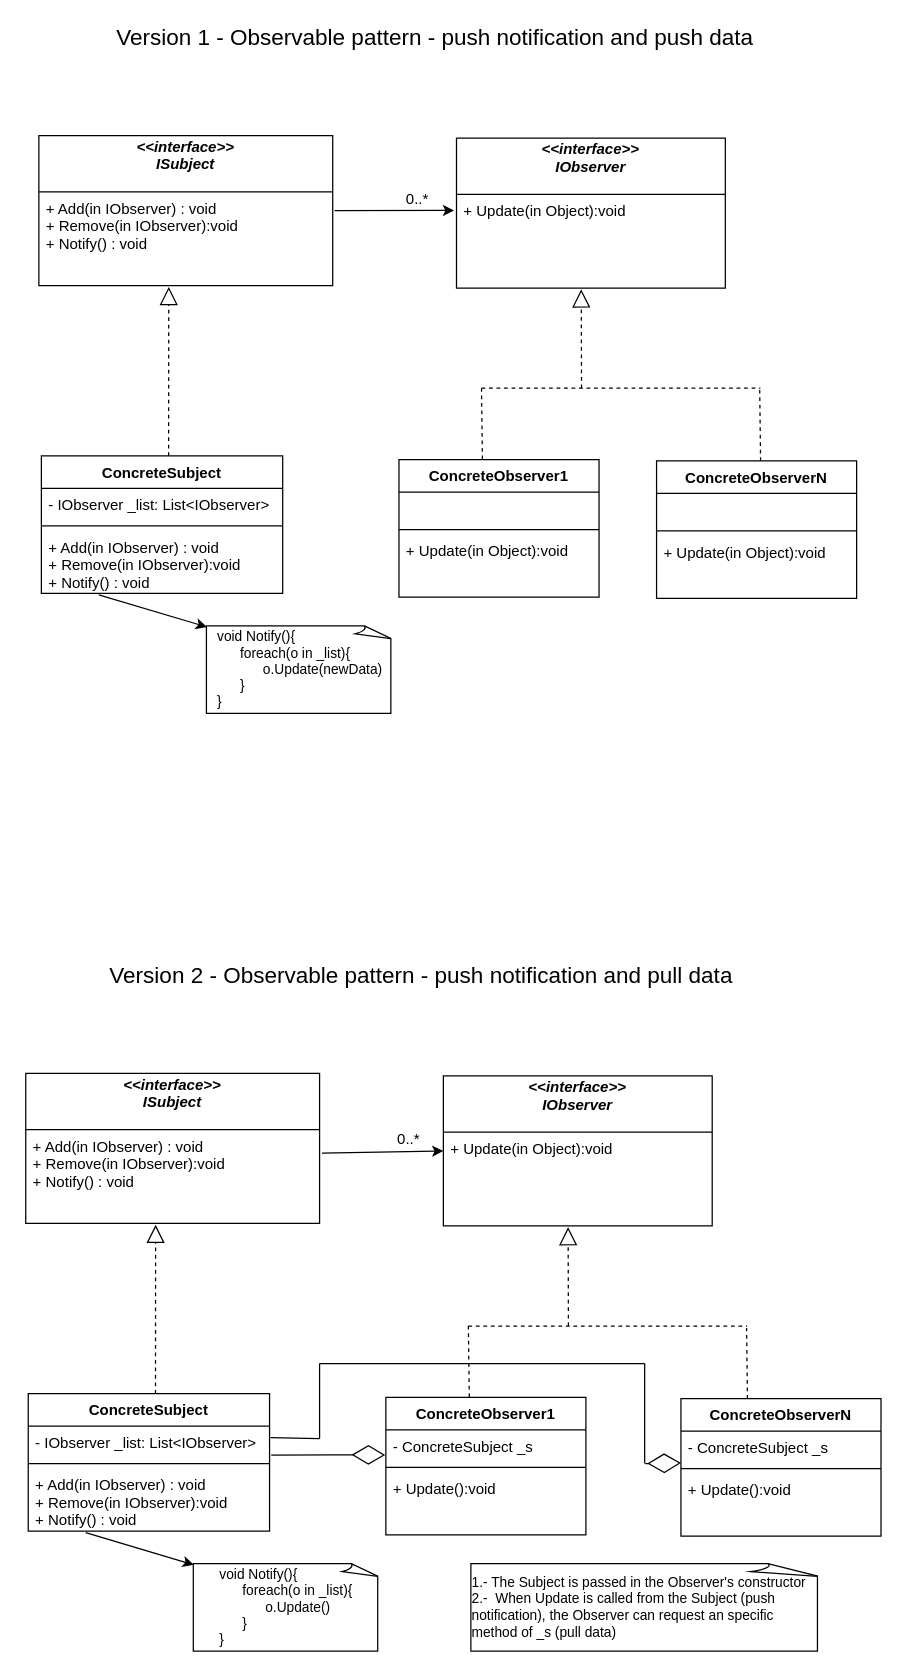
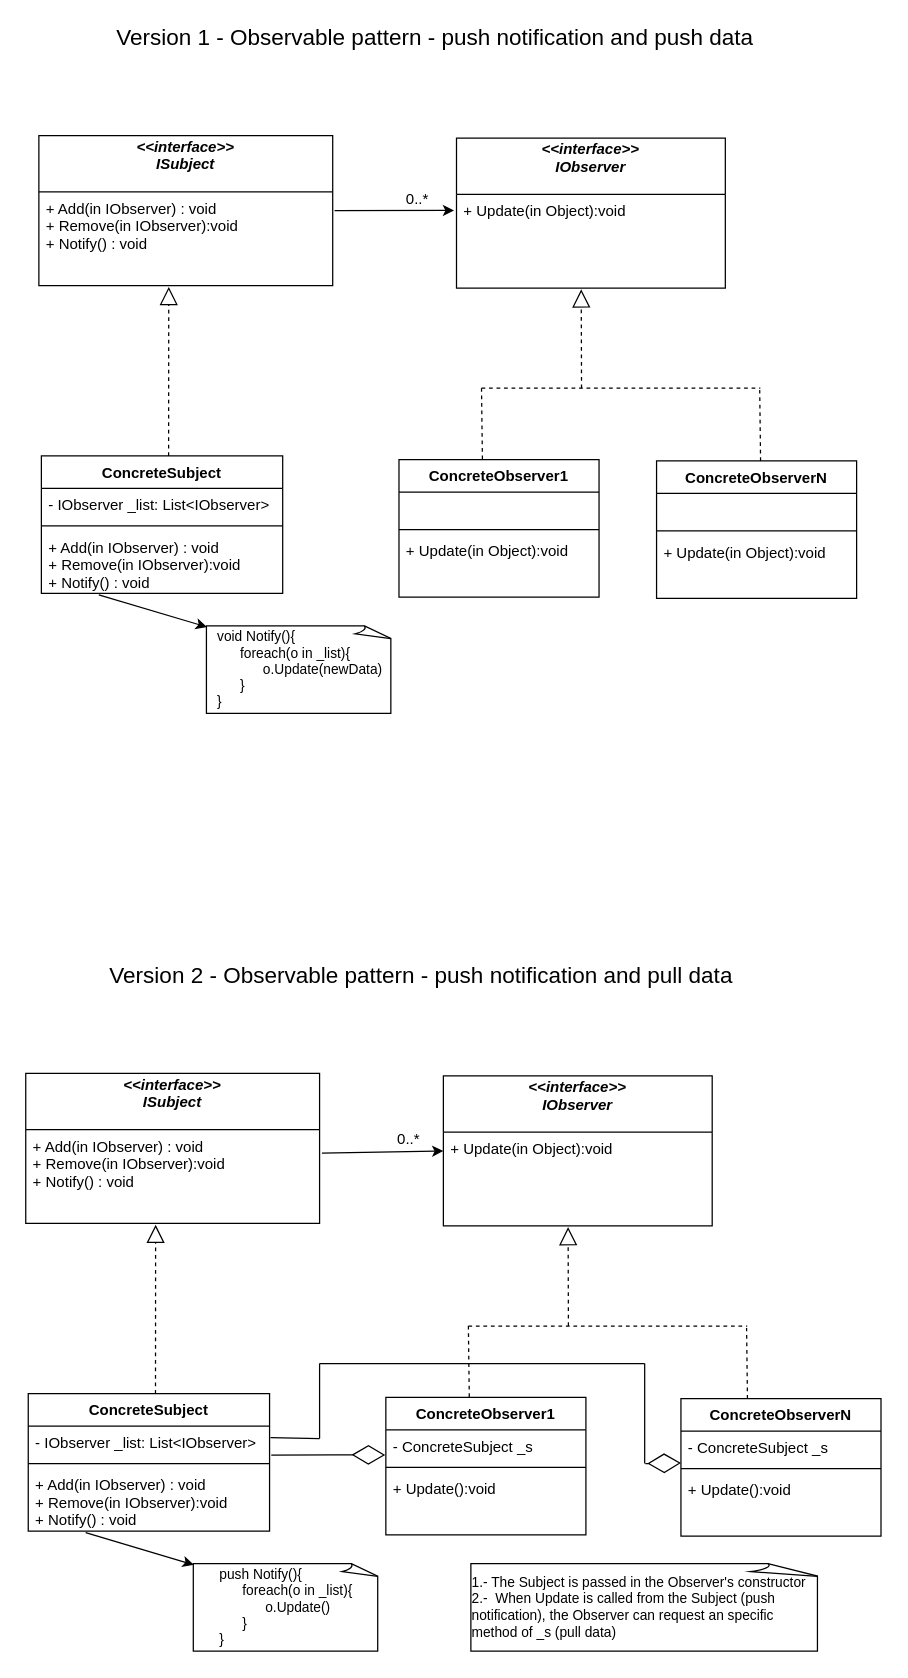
node "void Notify(){ foreach(o in _list){ o.Update() } }": label "void Notify(){ foreach(o in _list){ o.Update() } }" -> "push Notify(){ foreach(o in _list){ o.Update() } }"
